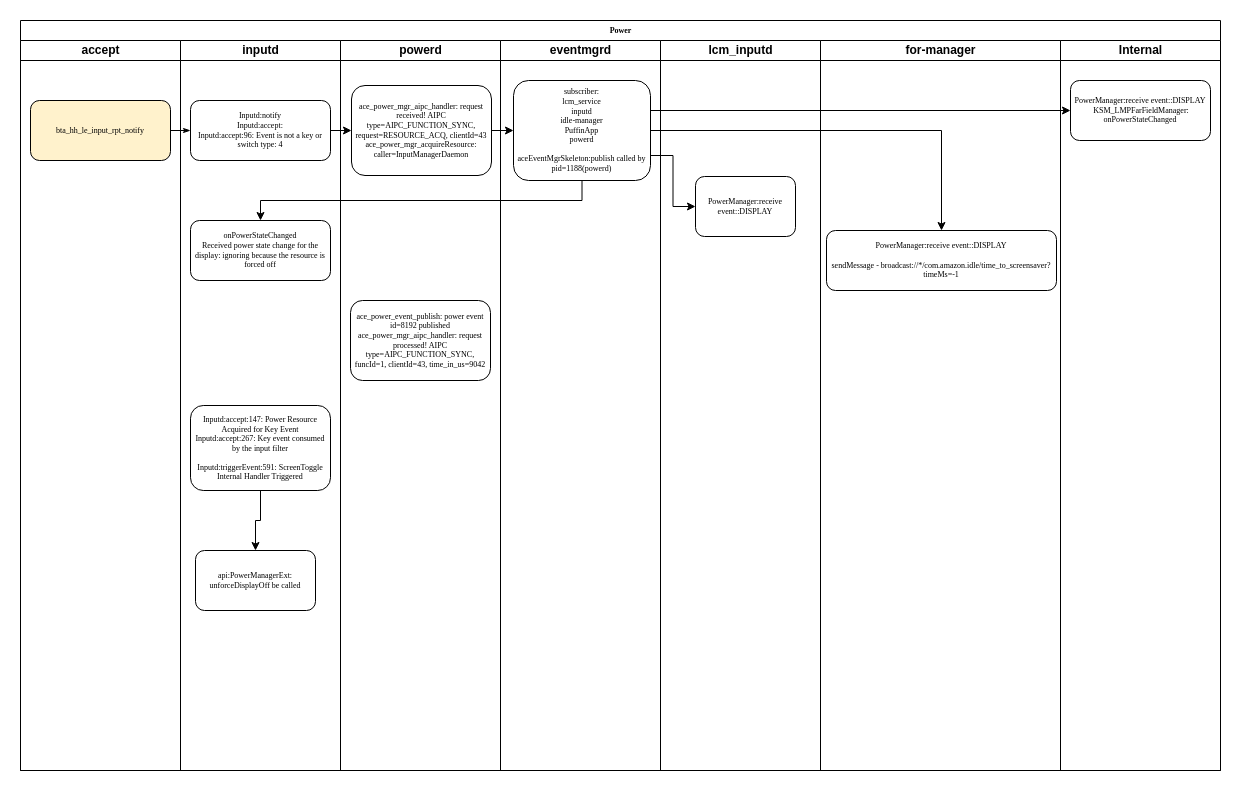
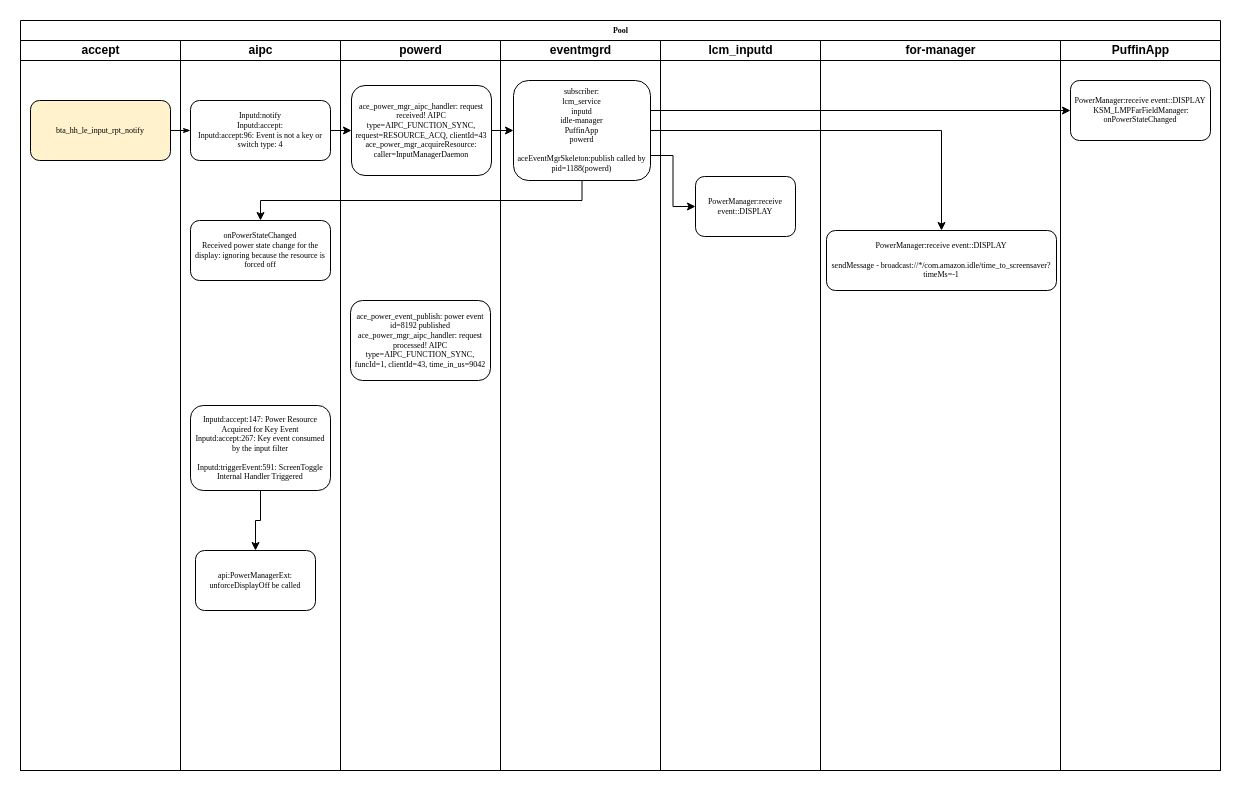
node "Power": label "Power" -> "Pool"
node "inputd": label "inputd" -> "aipc"
node "Internal": label "Internal" -> "PuffinApp"
